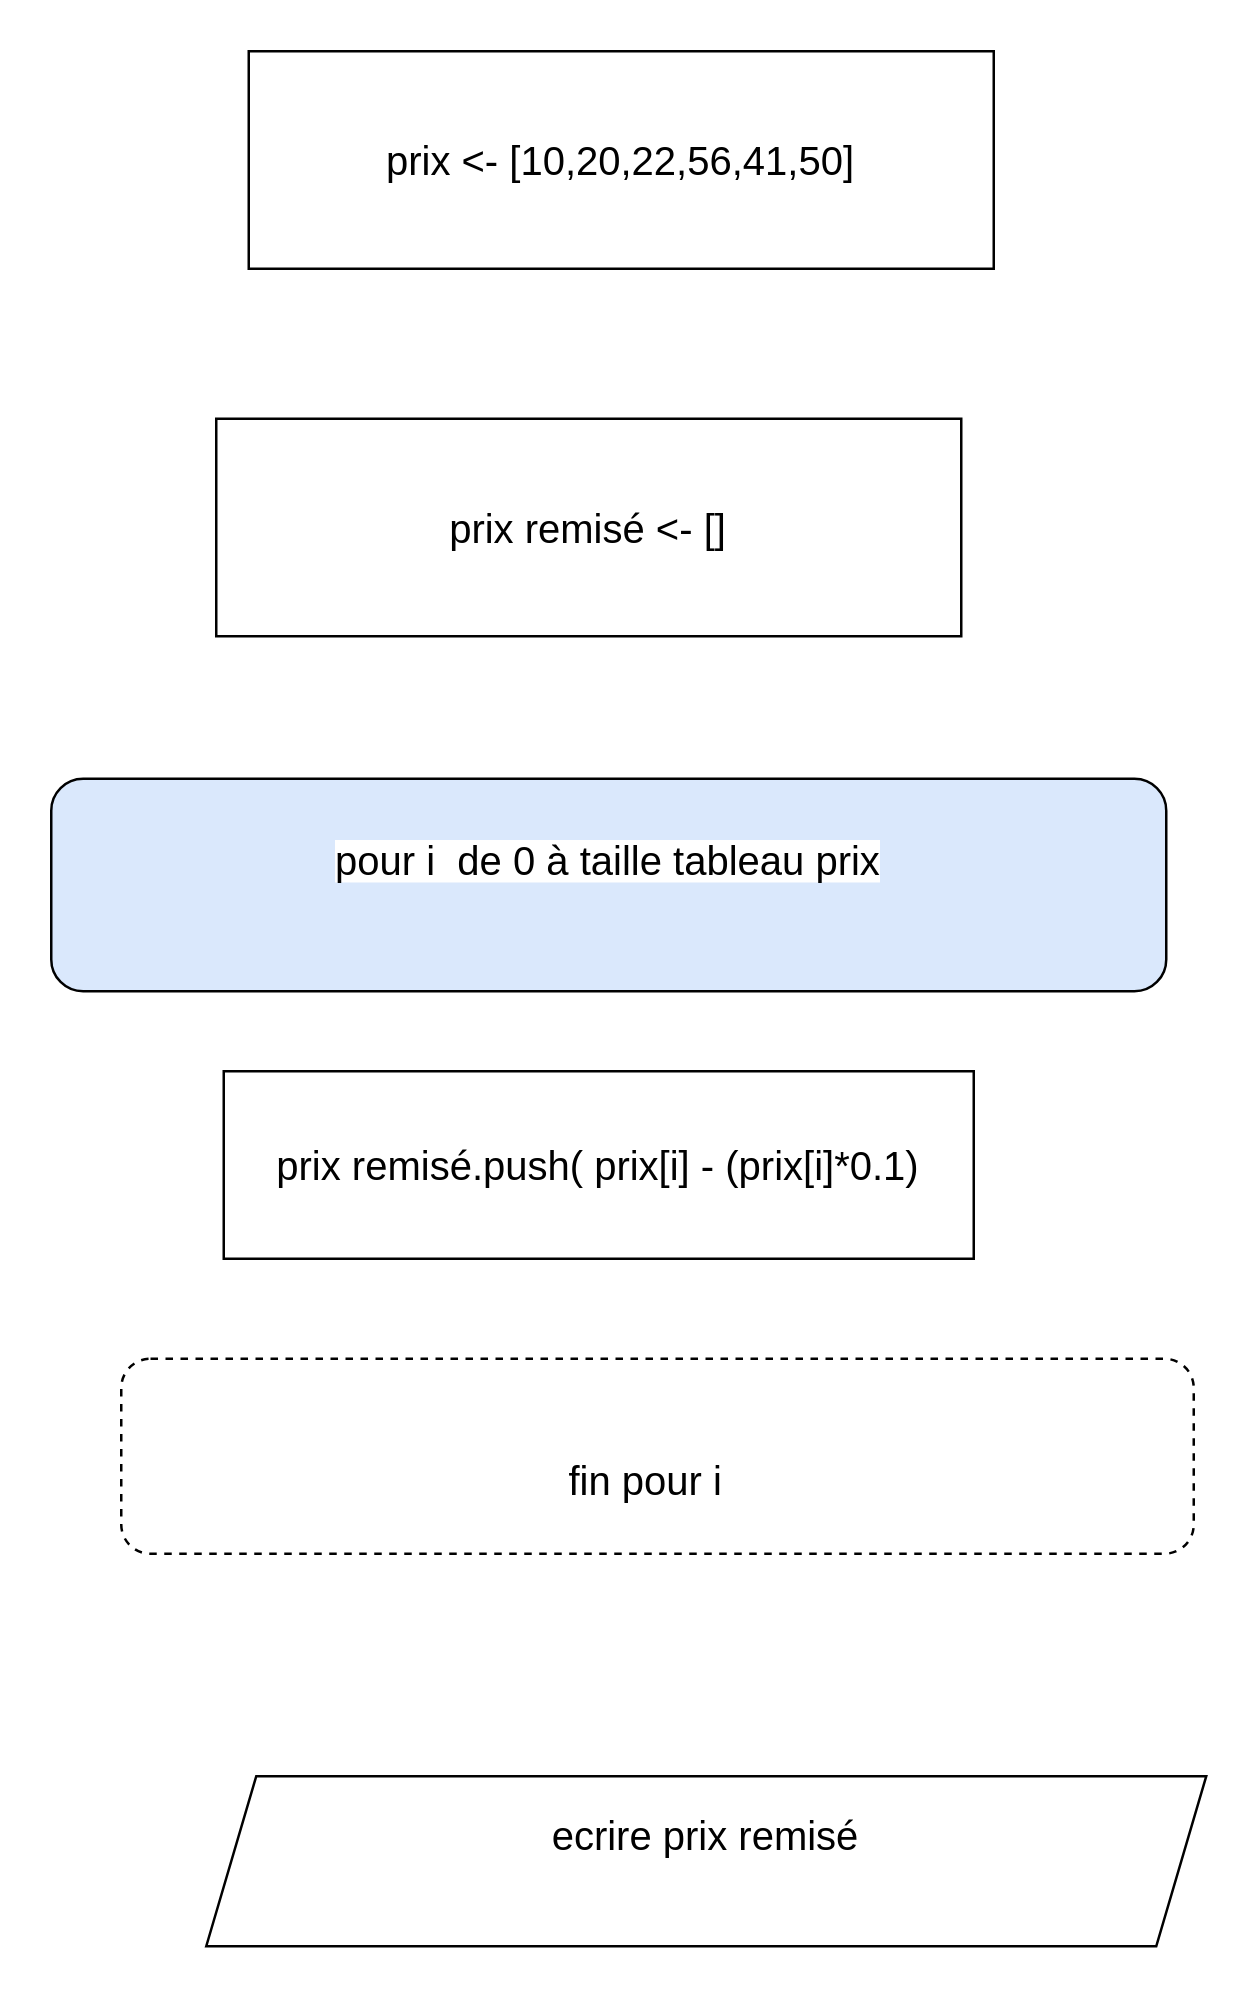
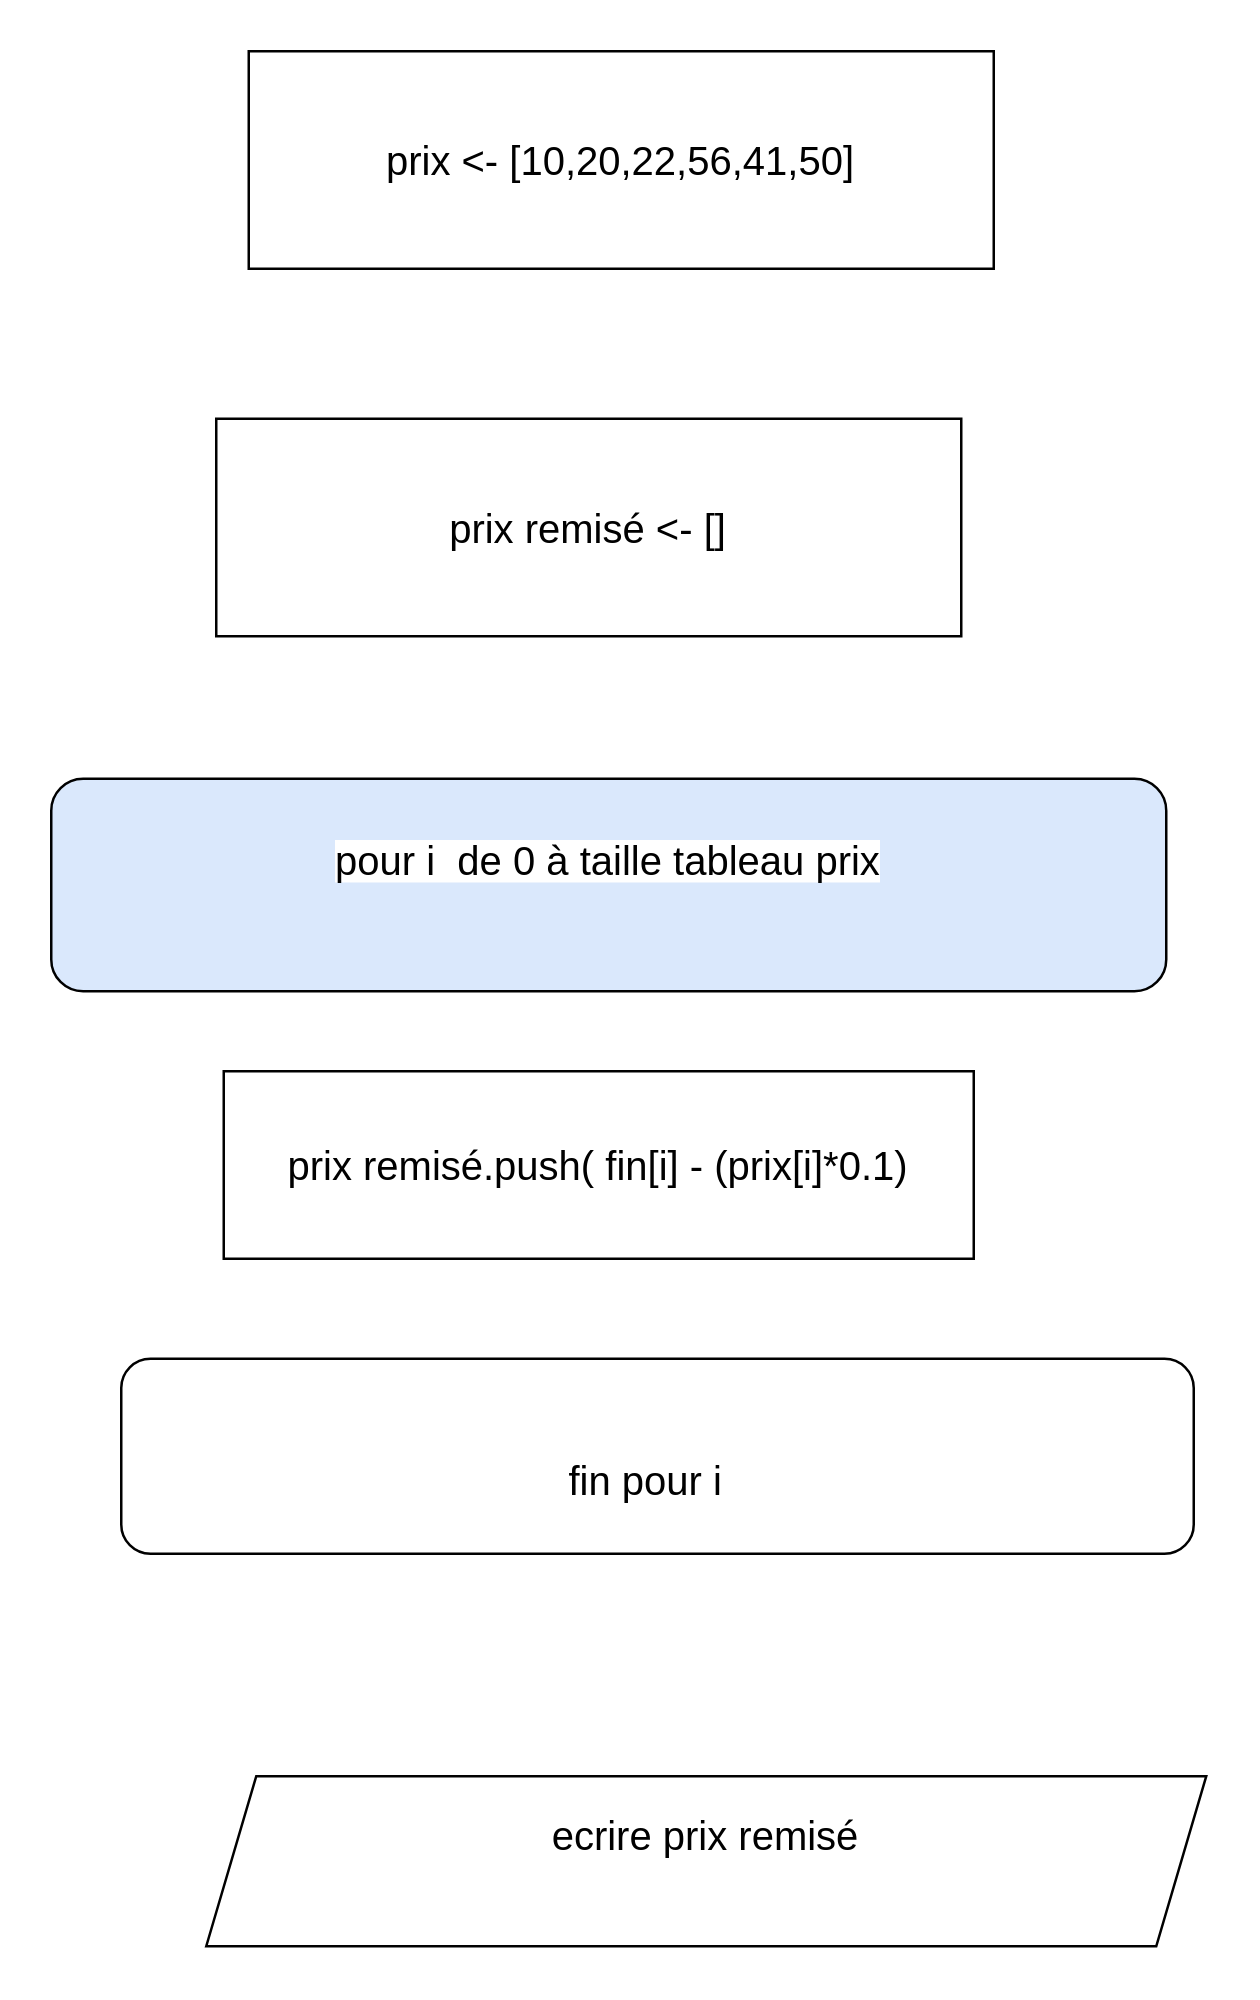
node "prix remisé.push( prix[i] - (prix[i]*0.1)": label "prix remisé.push( prix[i] - (prix[i]*0.1)" -> "prix remisé.push( fin[i] - (prix[i]*0.1)"
node "fin pour i": style dashed -> solid
